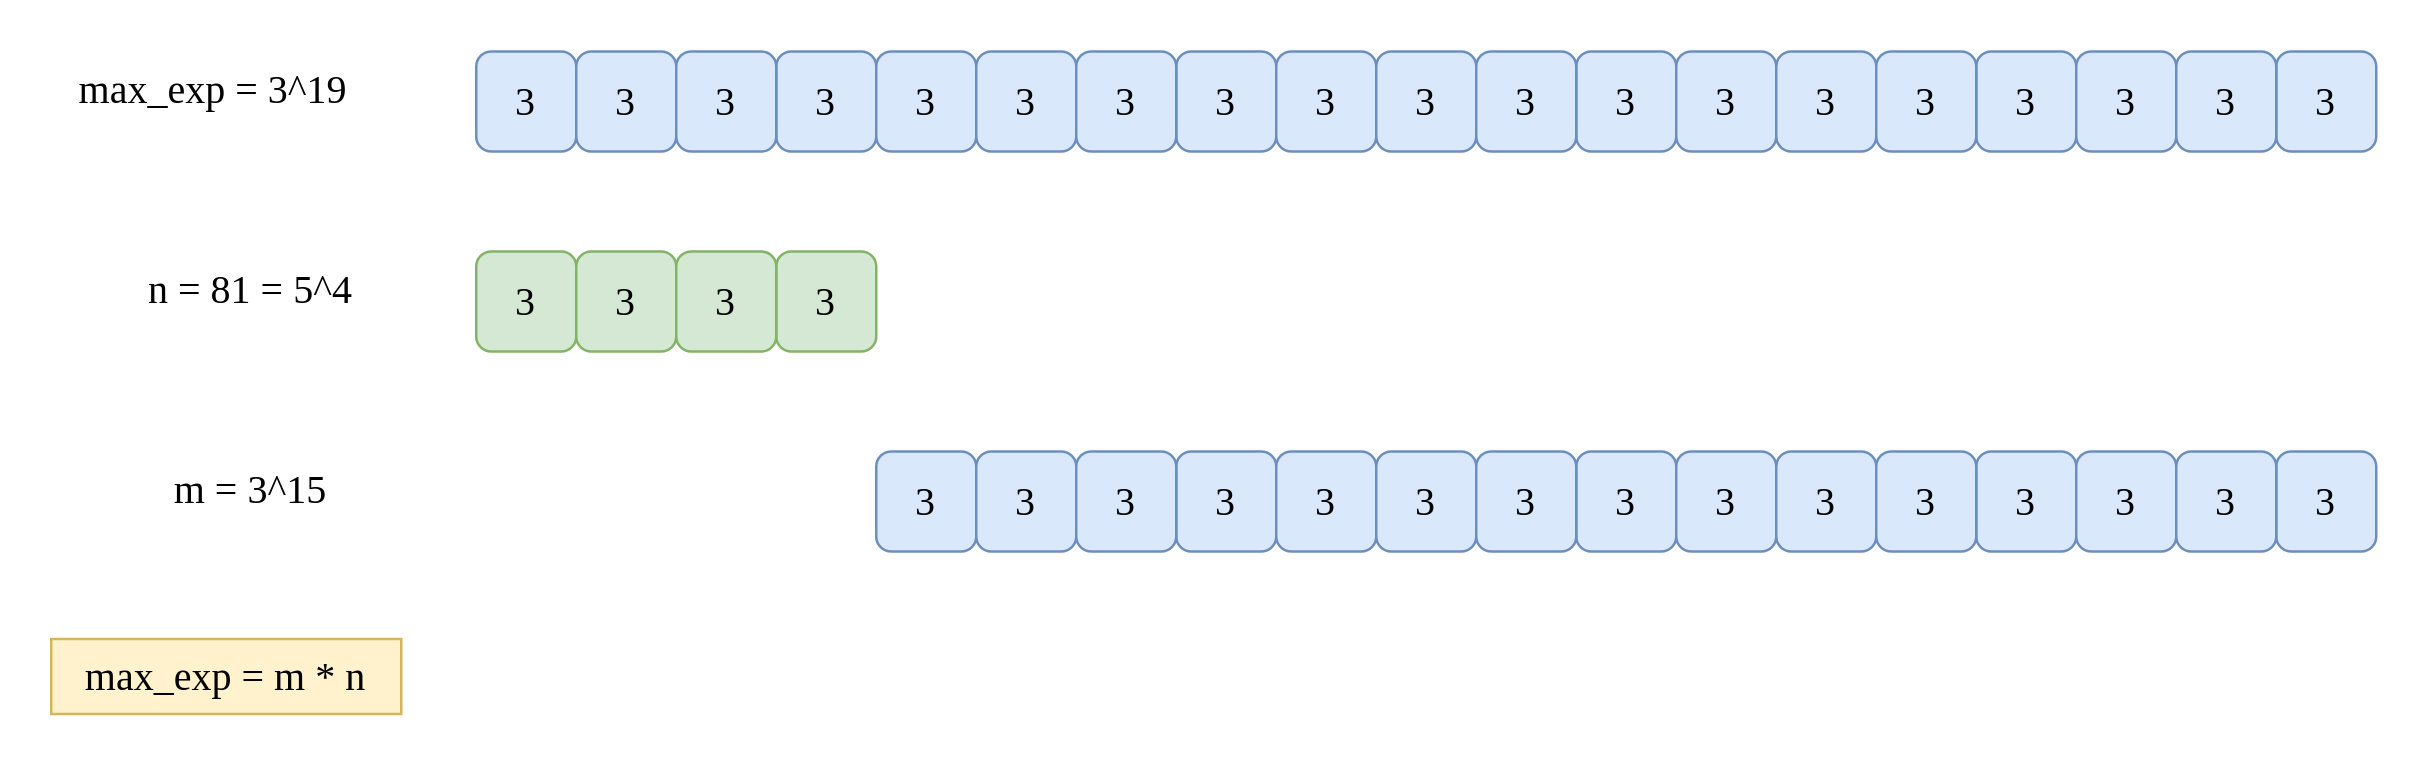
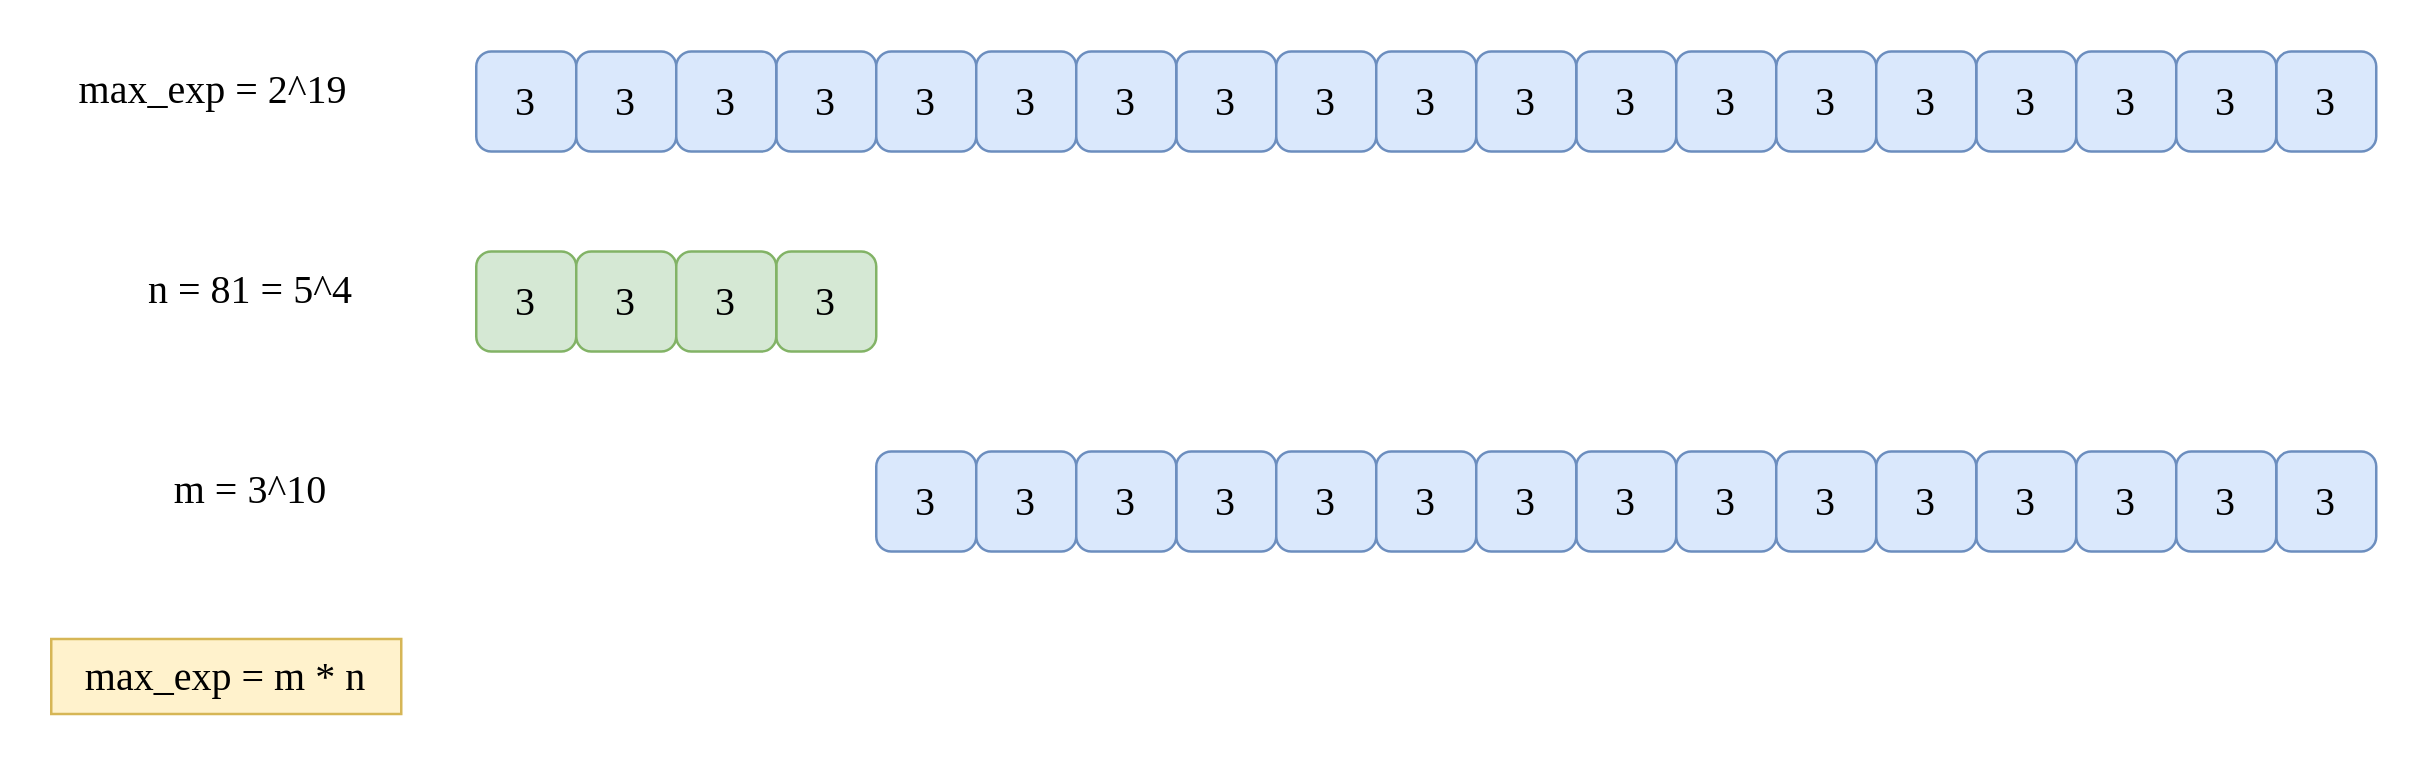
node "max_exp = 3^19": label "max_exp = 3^19" -> "max_exp = 2^19"
node "m = 3^15": label "m = 3^15" -> "m = 3^10"
